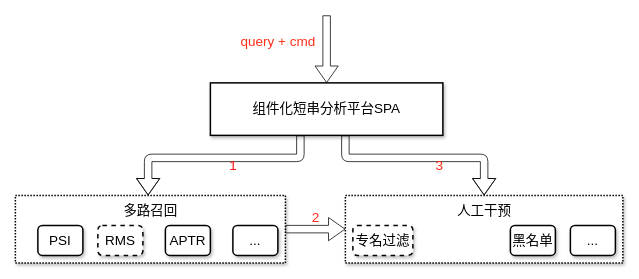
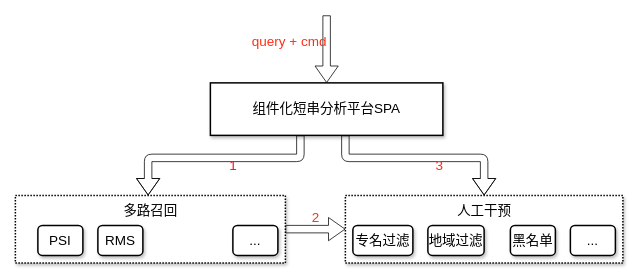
node "query + cmd": moved (278, 42) -> (289, 42)
node "RMS": style dashed -> solid
node "APTR": removed
node "专名过滤": style dashed -> solid
node "地域过滤": added
